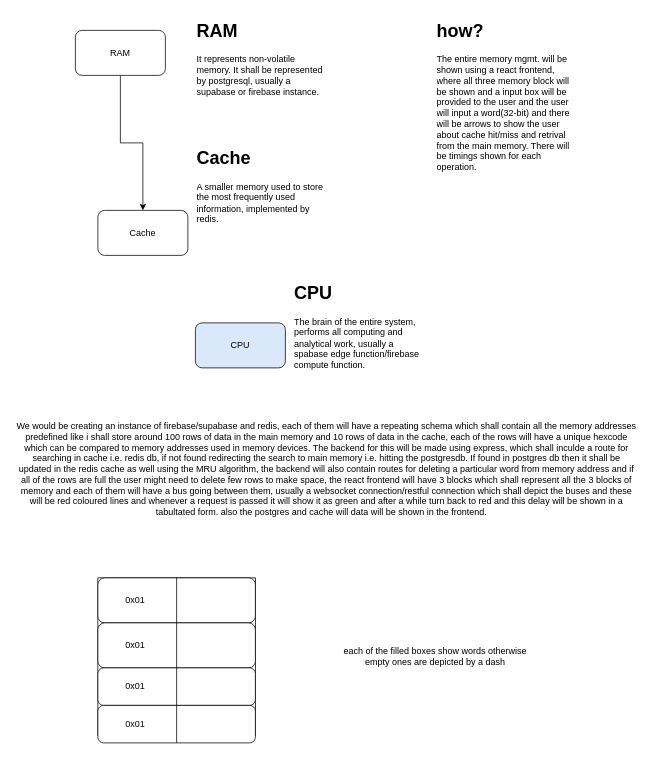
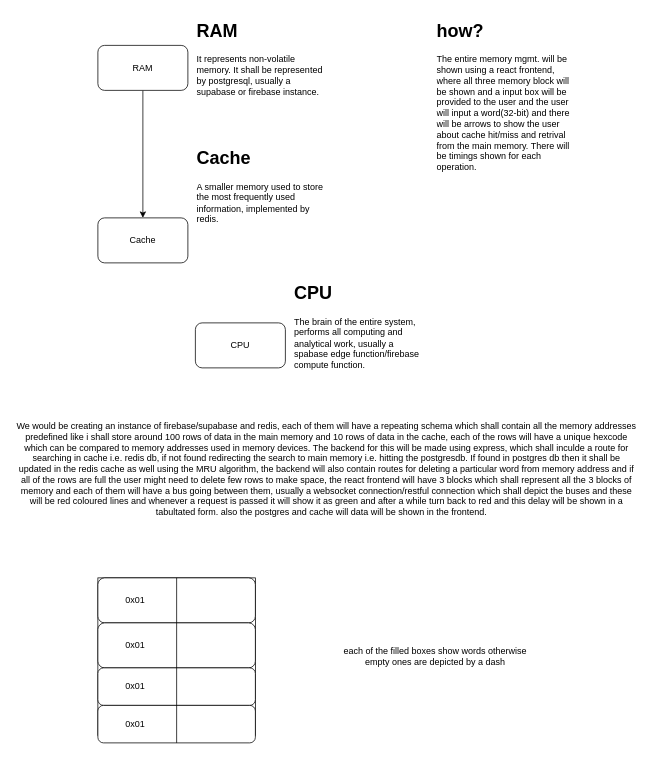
node "RAM": moved (120, 53) -> (143, 68)
node "Cache": moved (143, 233) -> (143, 240)
node "CPU": fillcolor #dae8fc -> #ffffff
